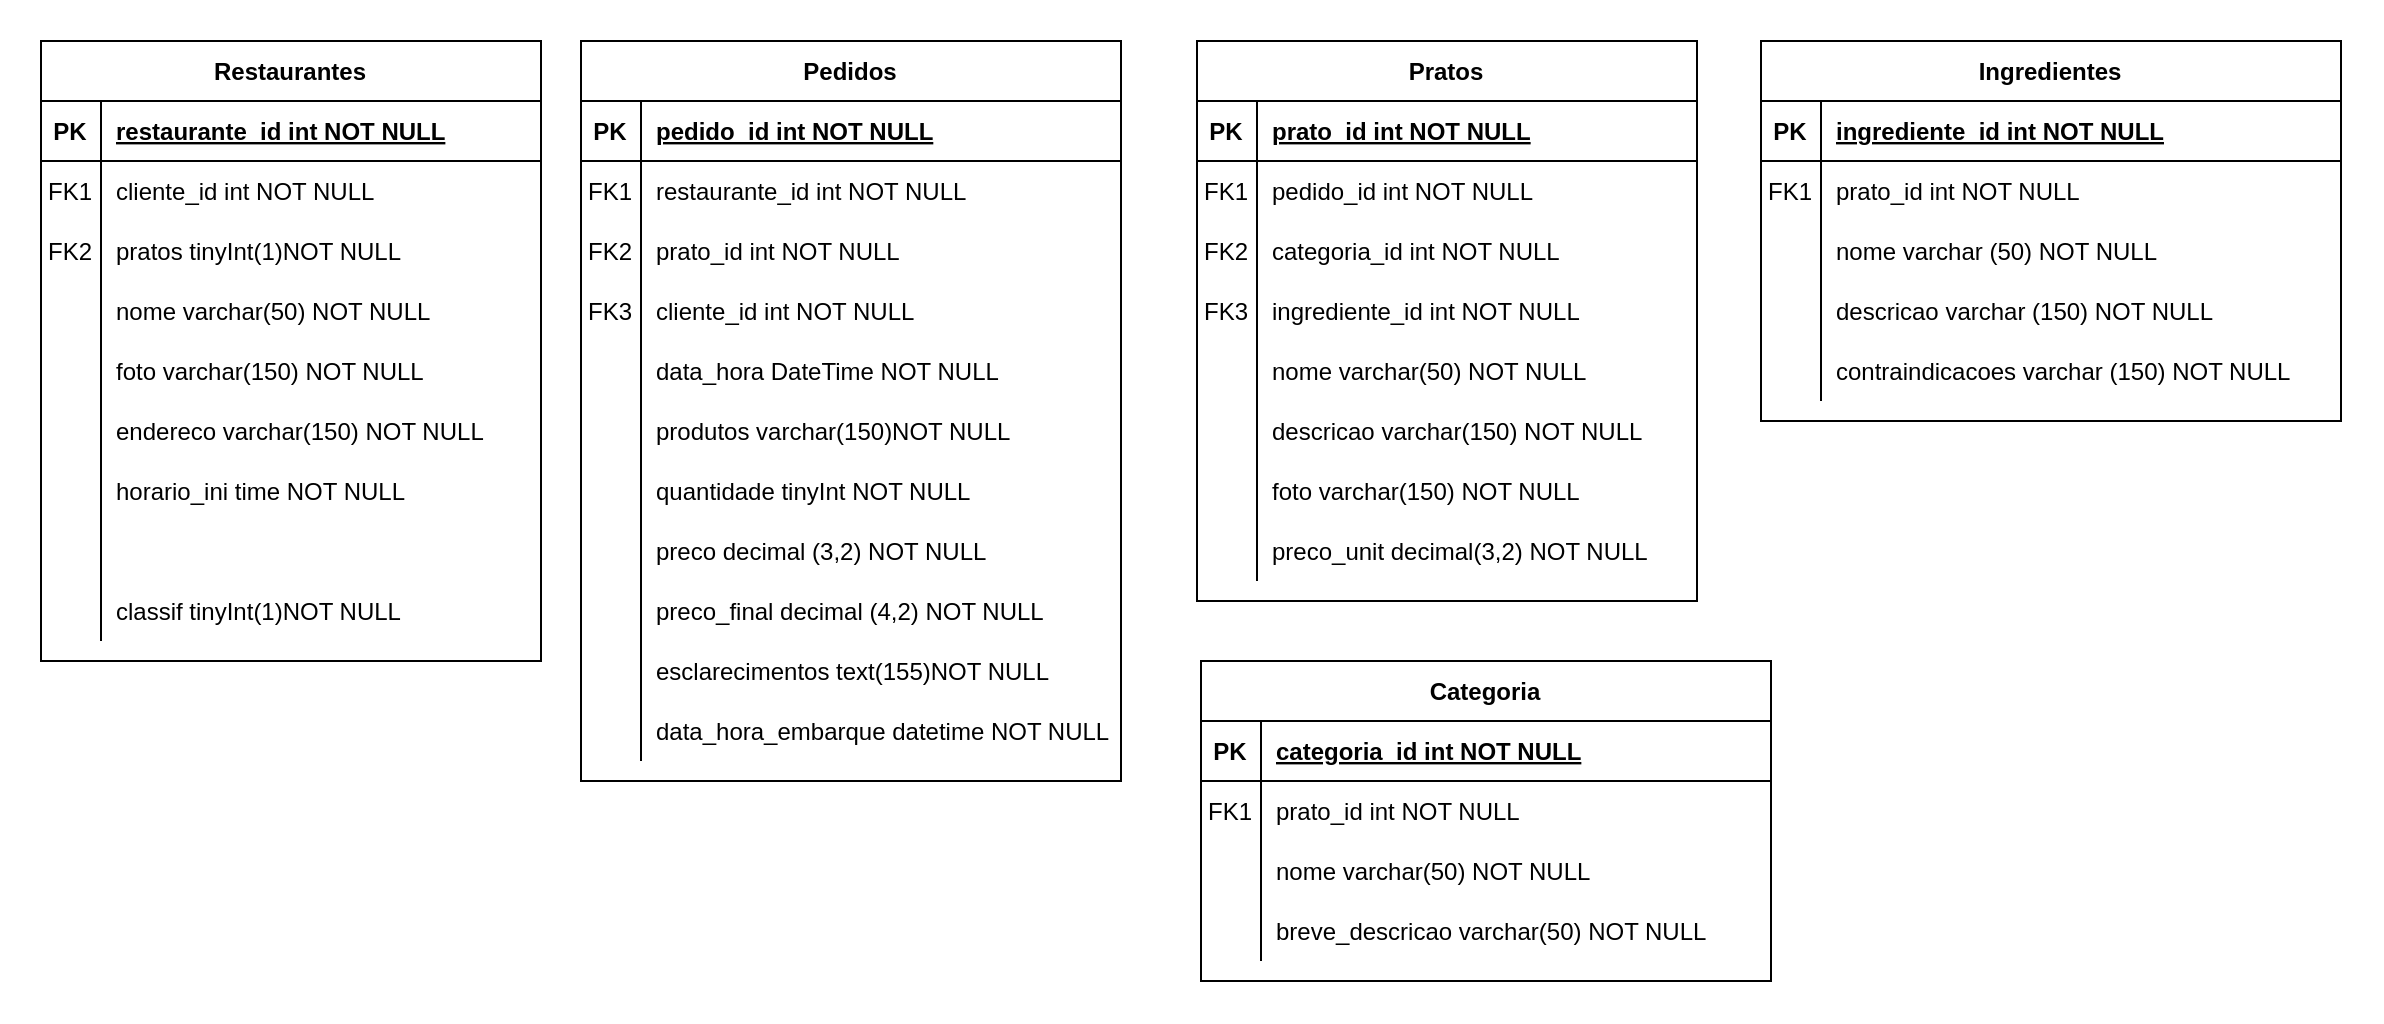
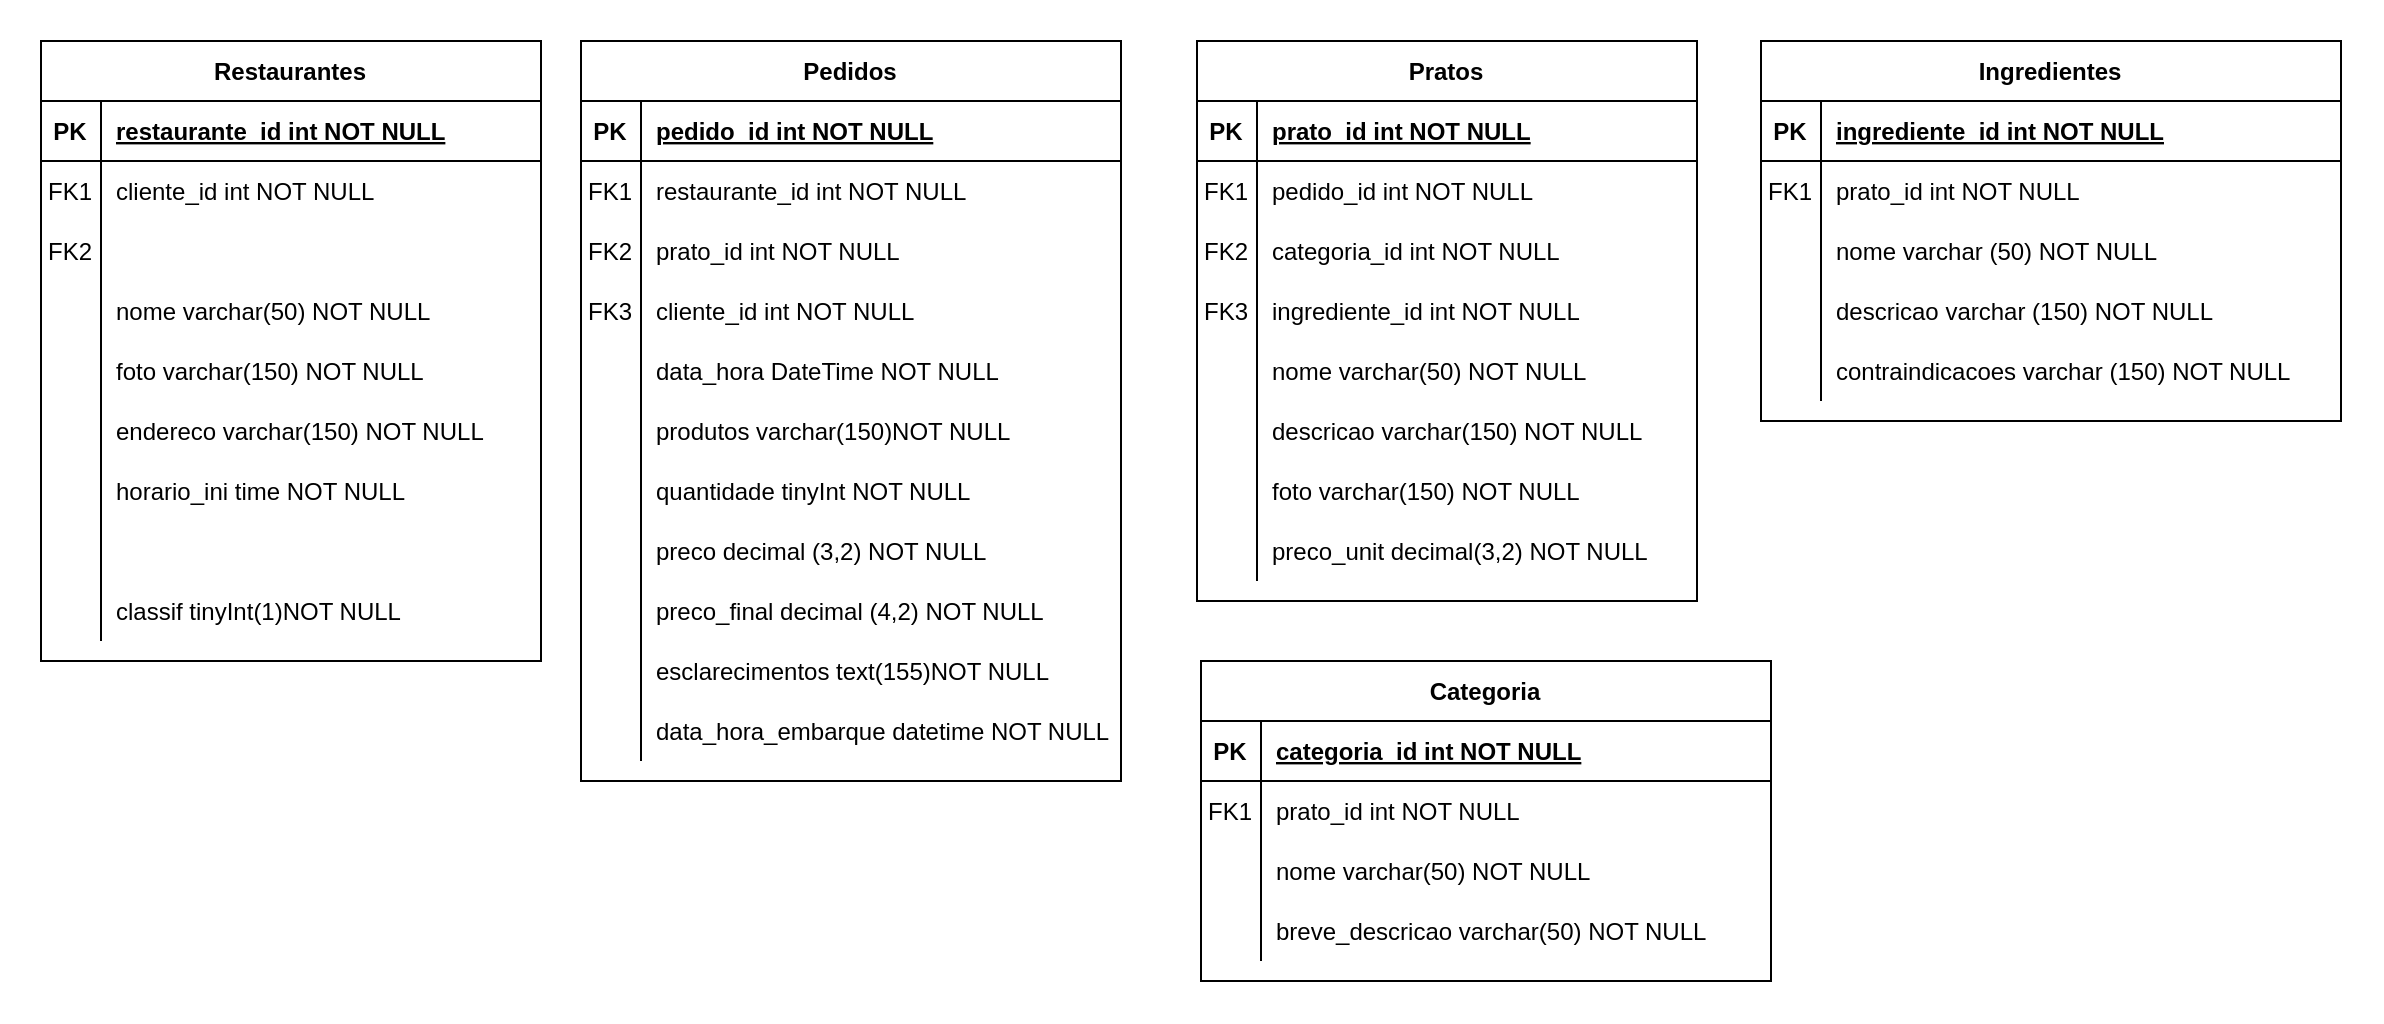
node "pratos tinyInt(1)NOT NULL": removed
